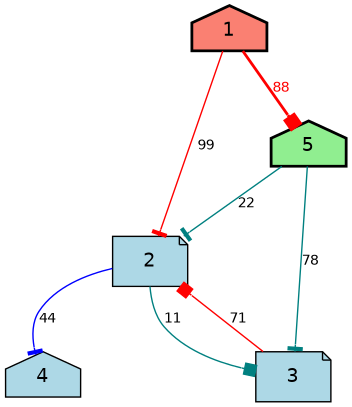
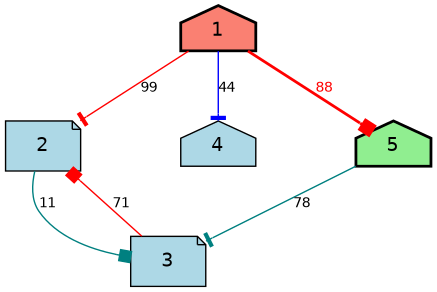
edge "5" -> "2": removed, label "22"
edge "2" -> "4": now "1" -> "4"
